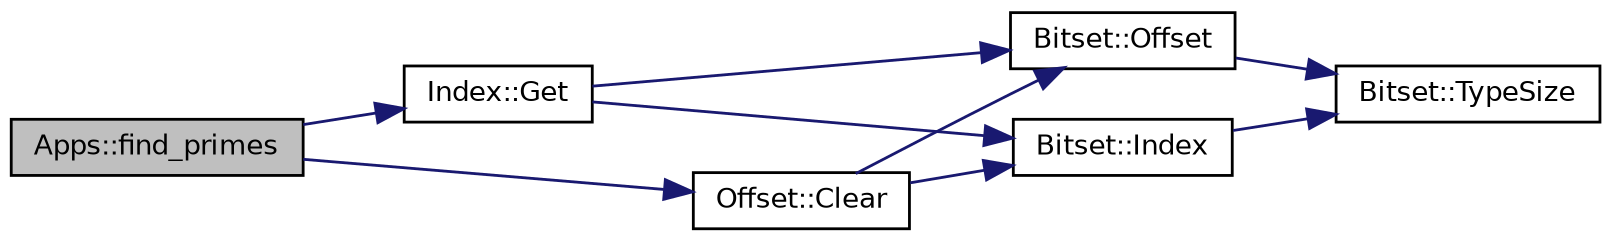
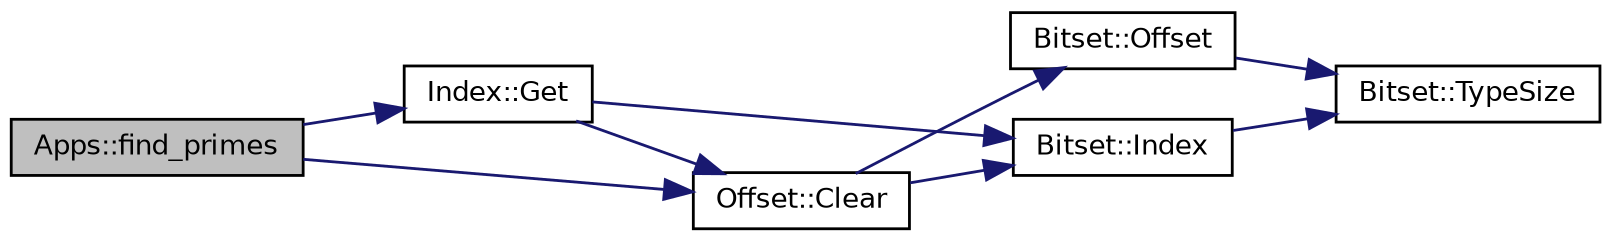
edge "Index::Get" -> "Bitset::Offset": now "Index::Get" -> "Offset::Clear"
